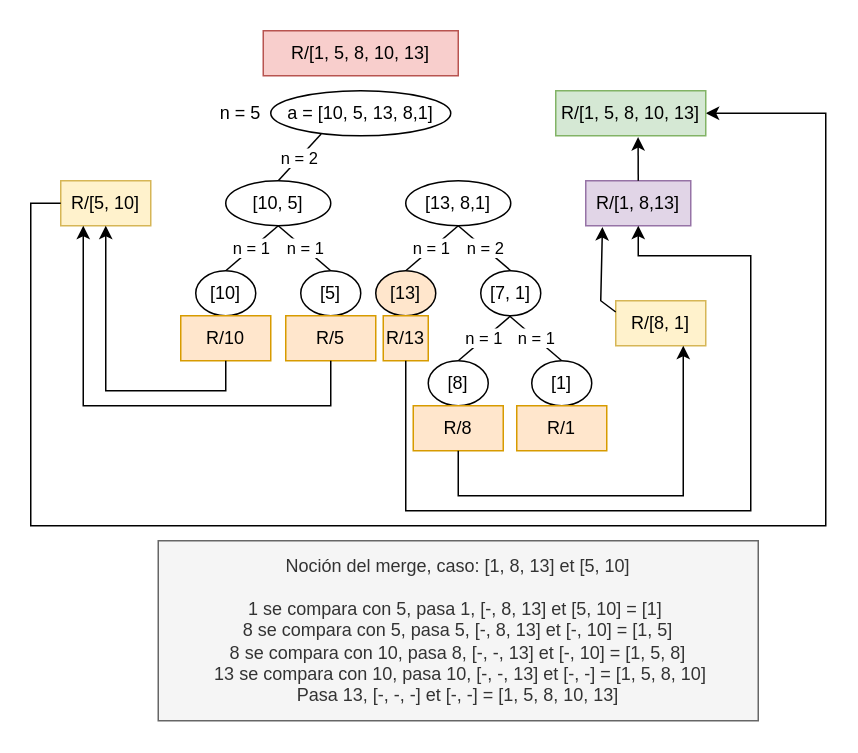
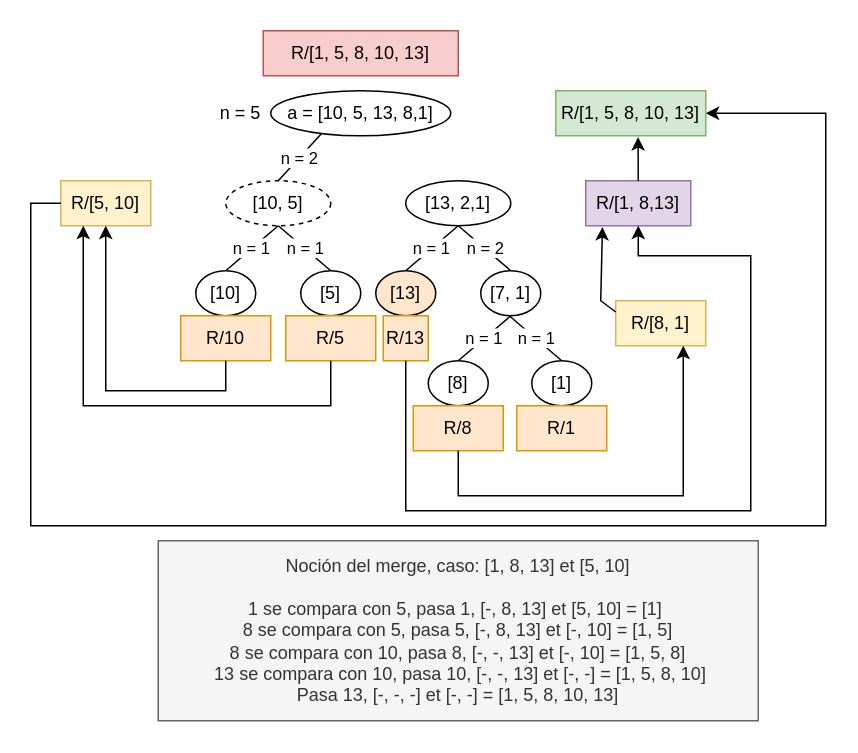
node "[10, 5]": style solid -> dashed
node "[13, 8,1]": label "[13, 8,1]" -> "[13, 2,1]"
